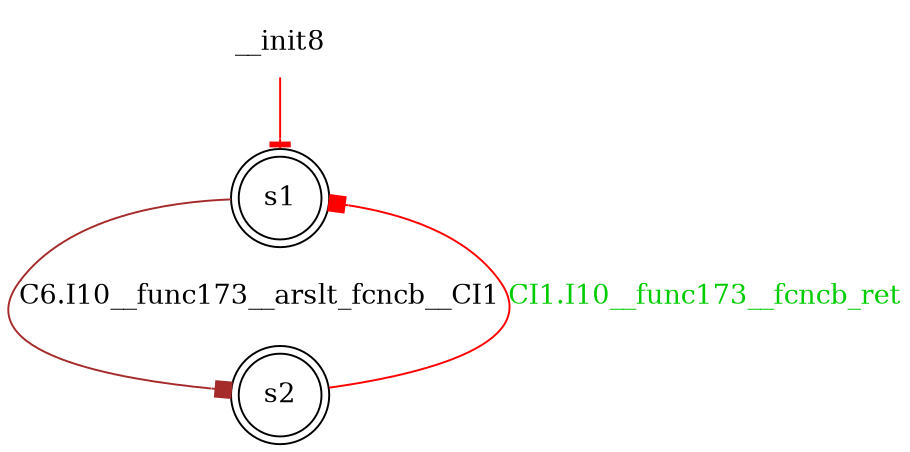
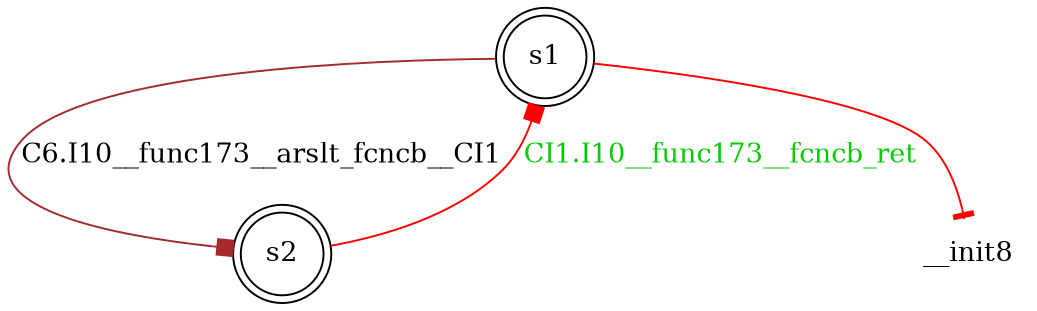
edge "__init8" -> "s1": reversed
